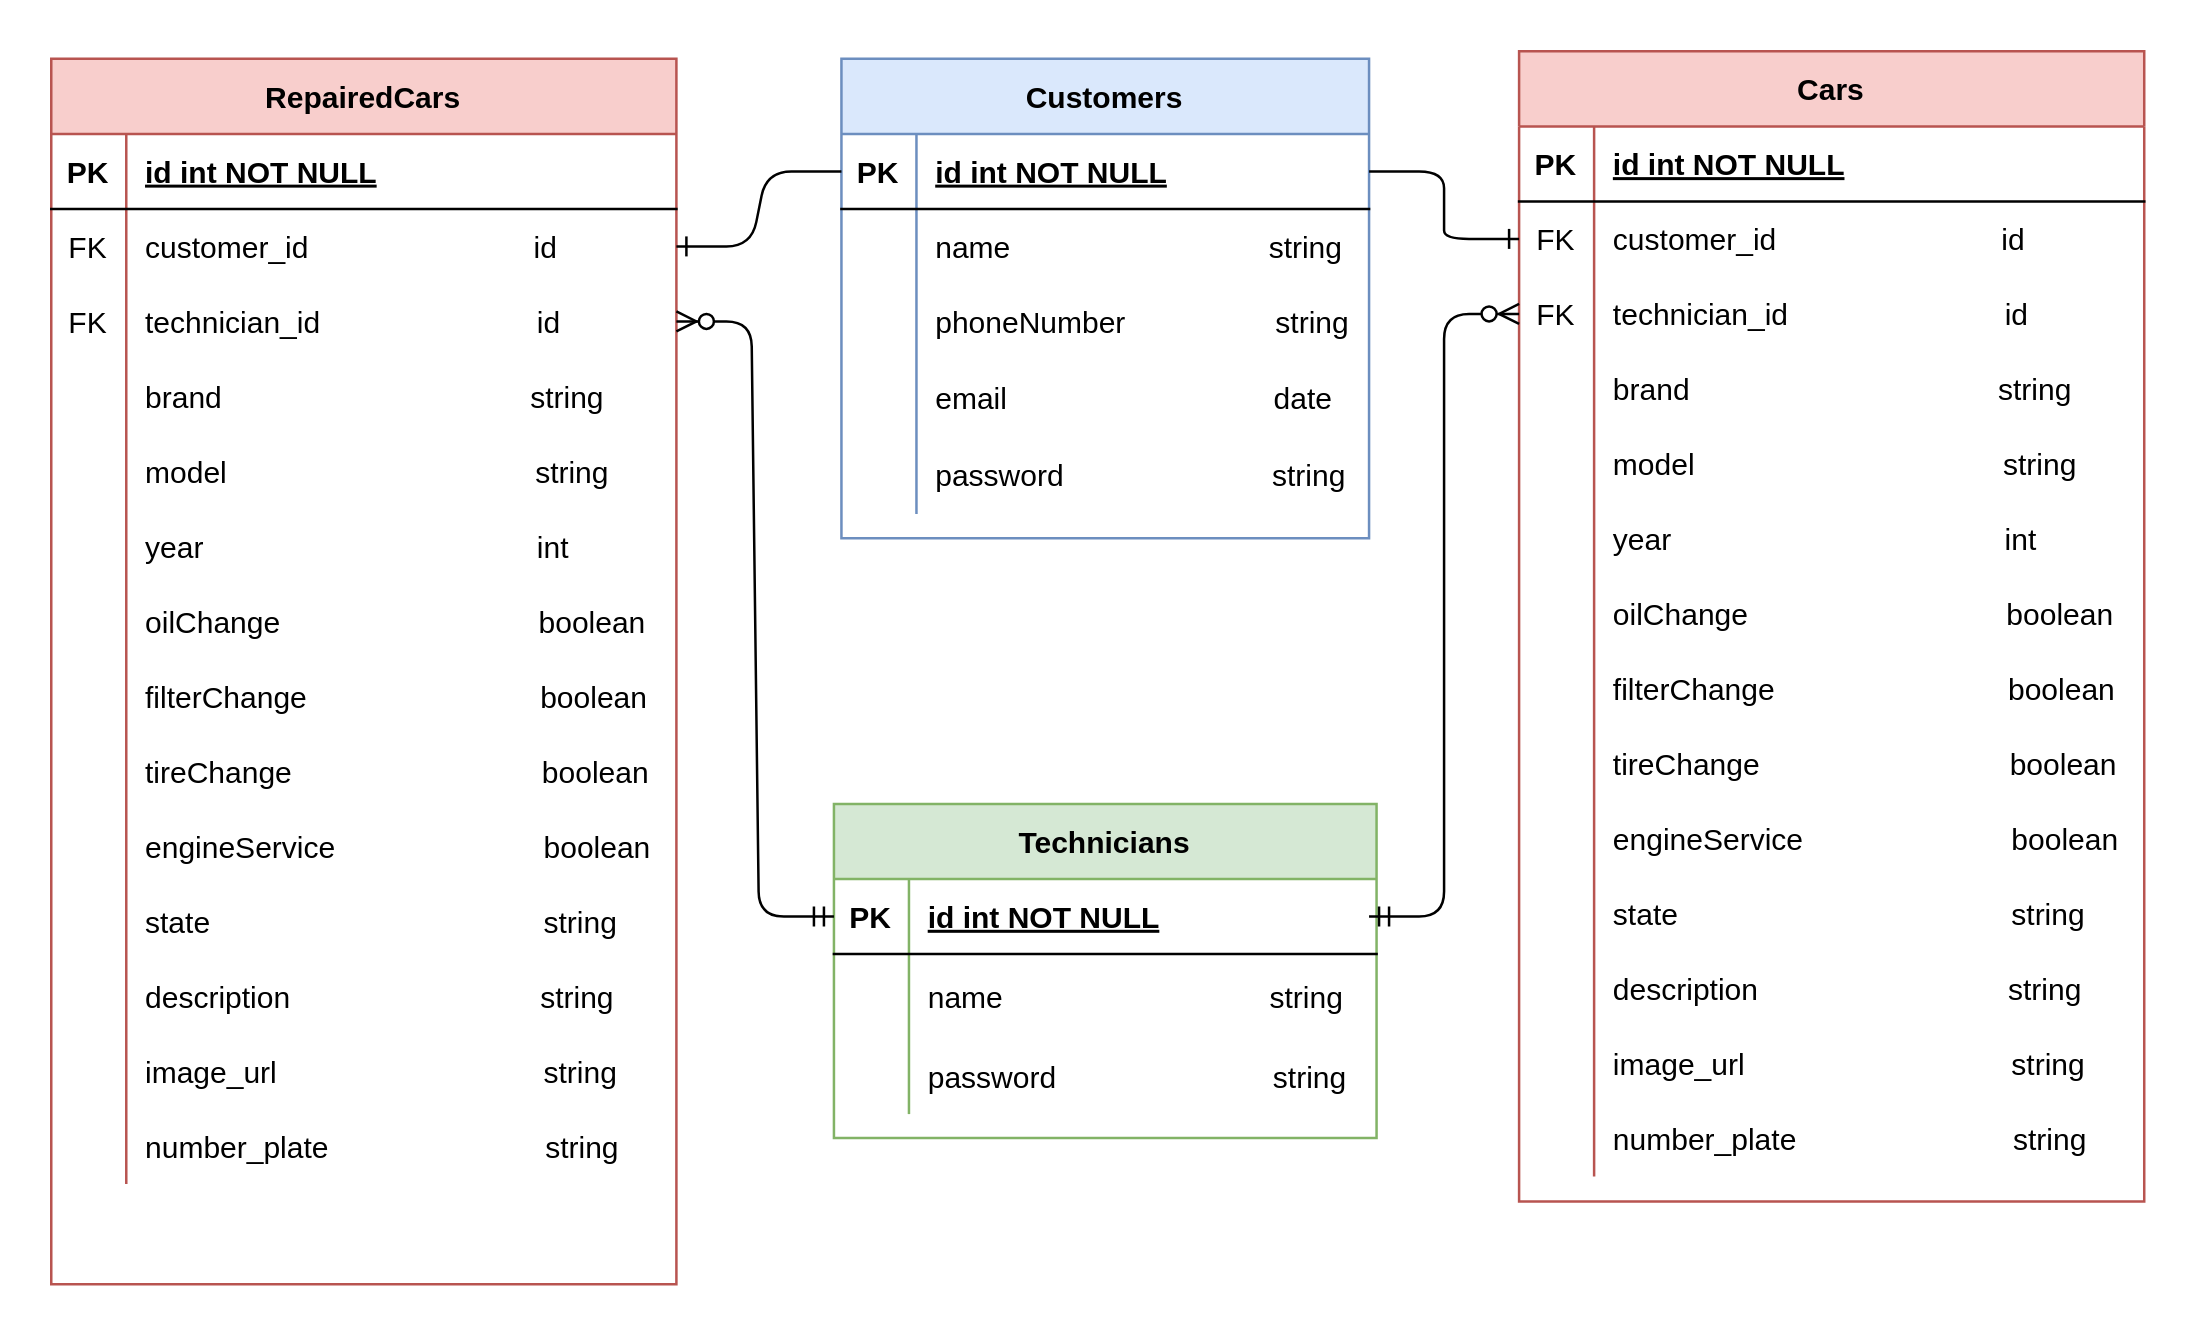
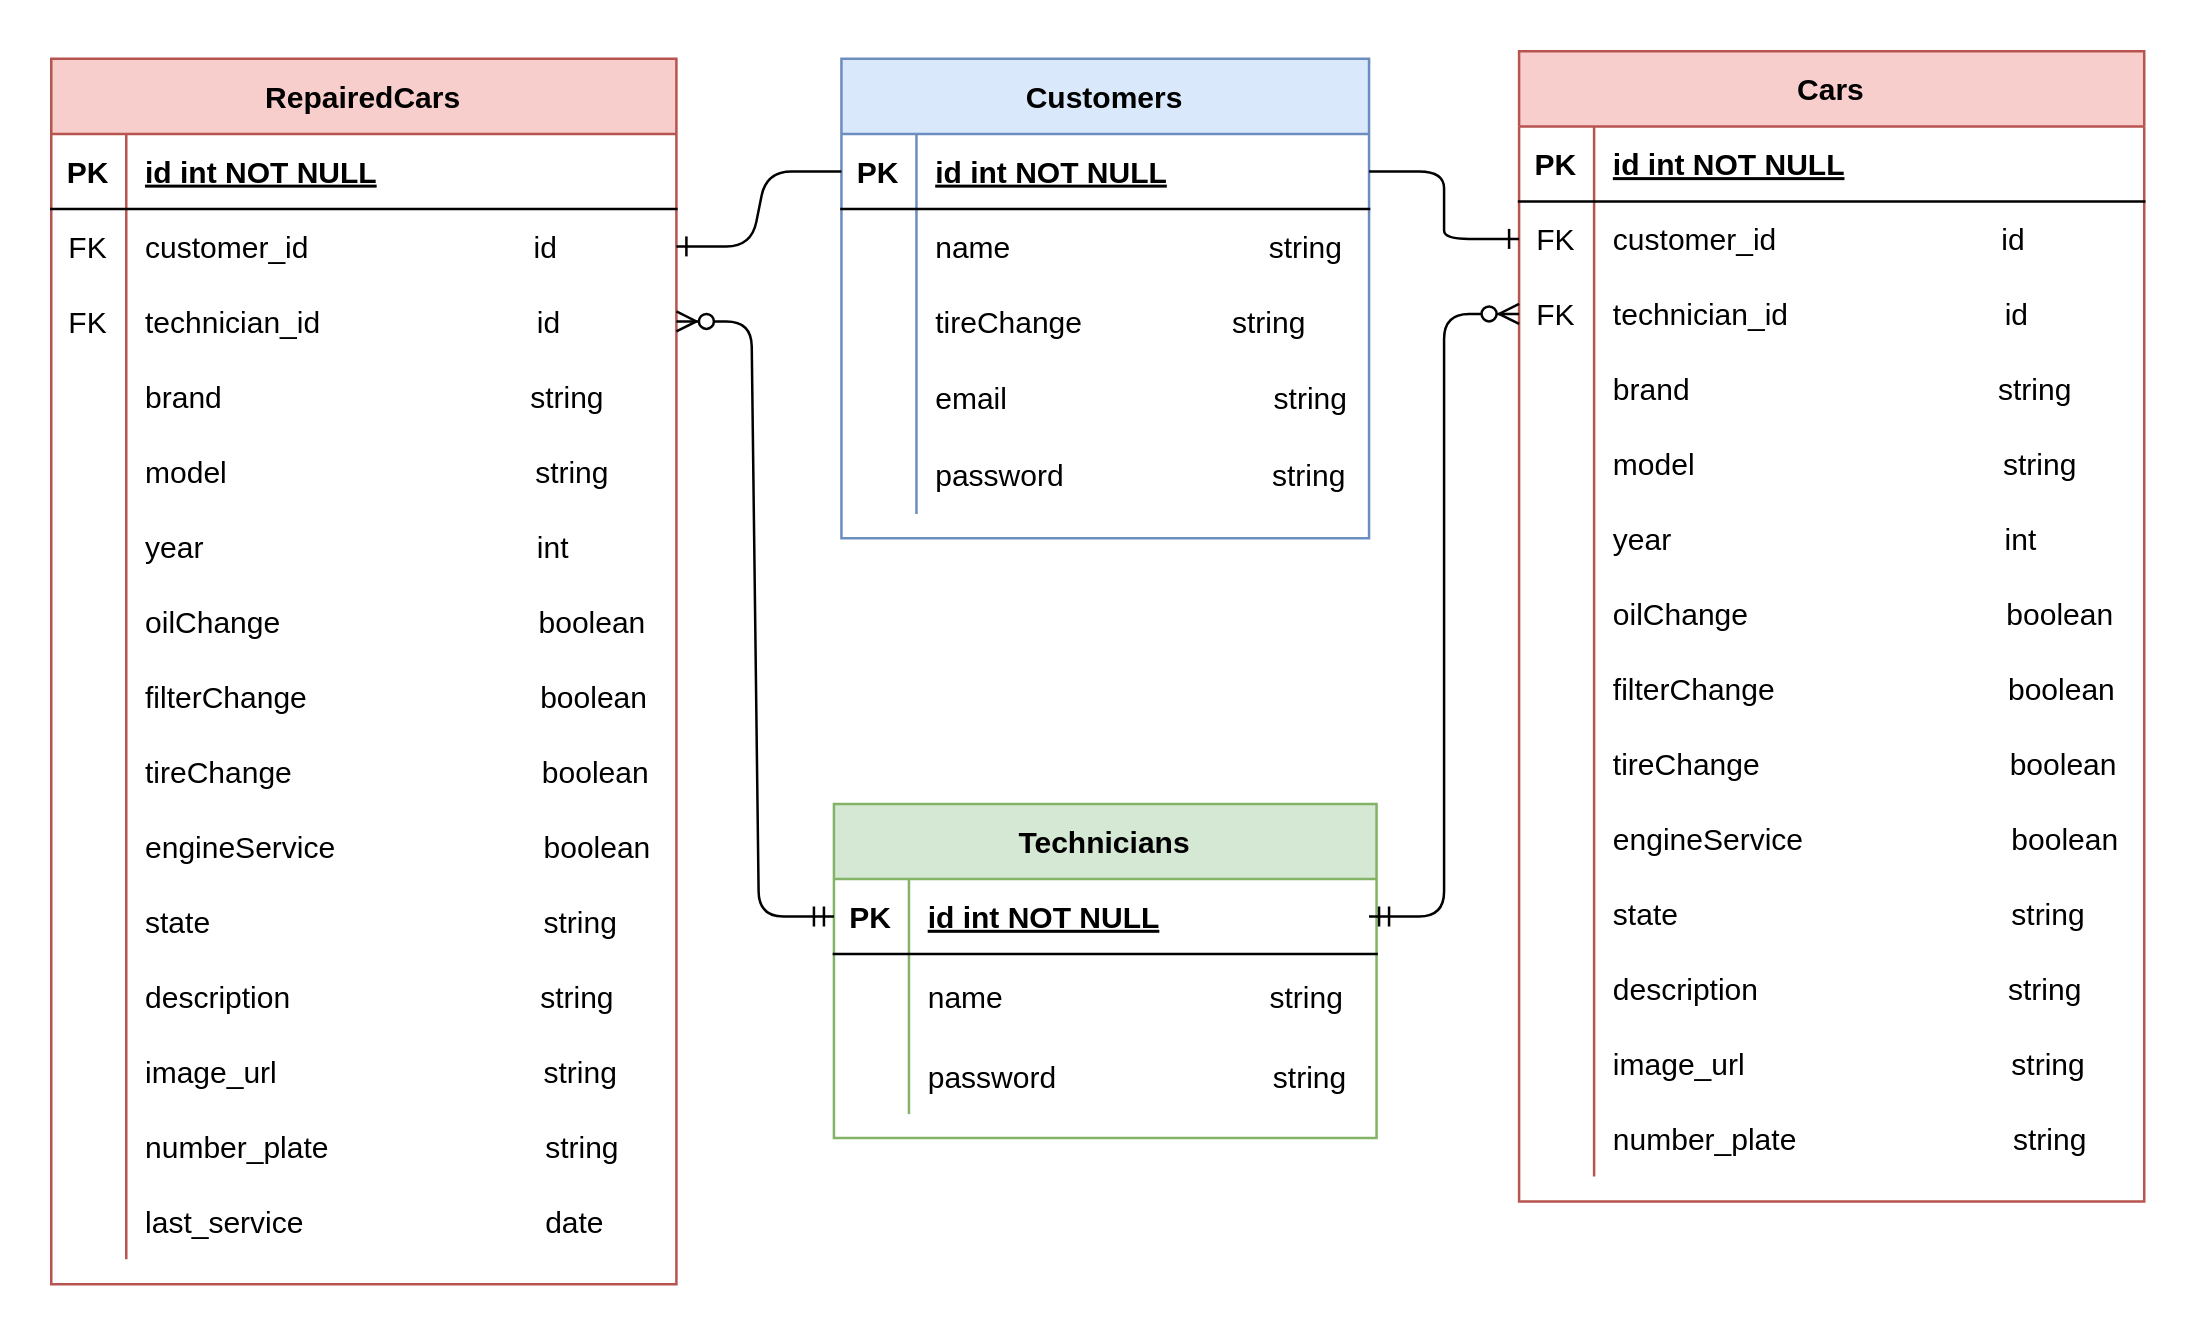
node "phoneNumber string": label "phoneNumber string" -> "tireChange string"
node "email date": label "email date" -> "email string"
node "last_service date": added
